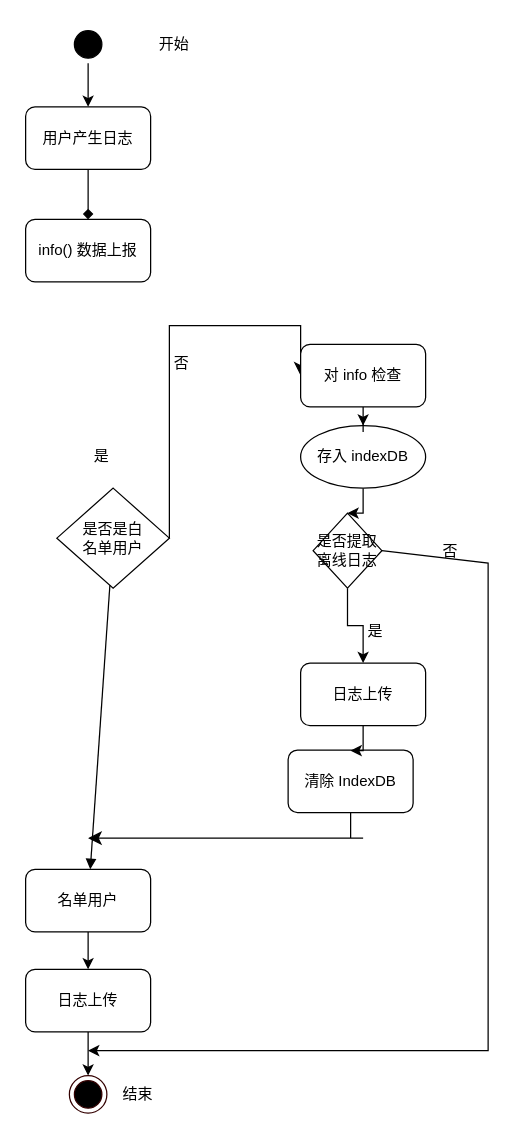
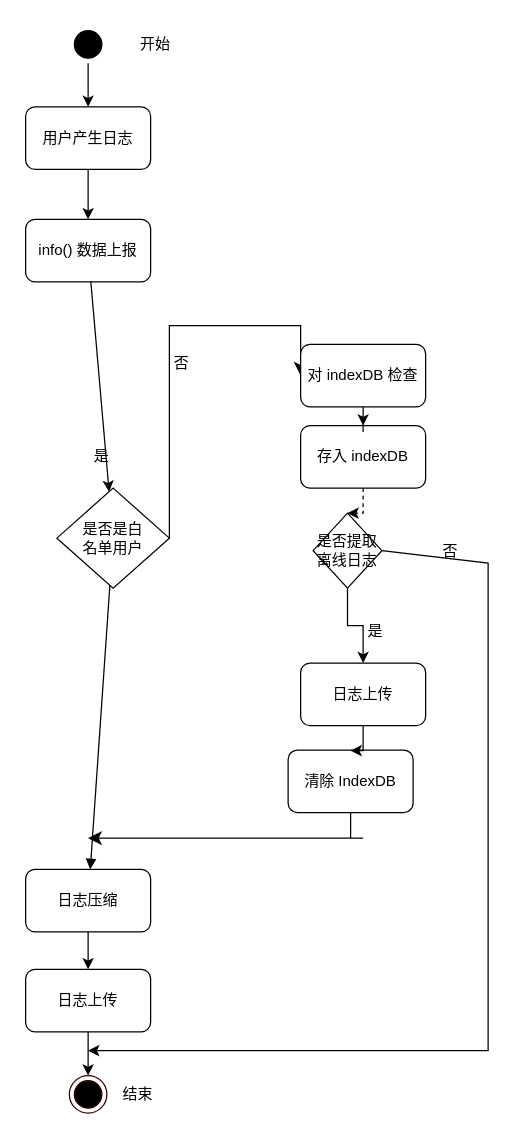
node "开始": moved (174, 44) -> (156, 44)
edge "用户产生日志" -> "info() 数据上报": arrowhead diamond -> classic
node "对 info 检查": label "对 info 检查" -> "对 indexDB 检查"
edge "info() 数据上报" -> "是否是白 名单用户": added
node "存入 indexDB": shape ellipse -> rounded rectangle
edge "存入 indexDB" -> "是否提取 离线日志": style solid -> dashed
node "名单用户": label "名单用户" -> "日志压缩"
